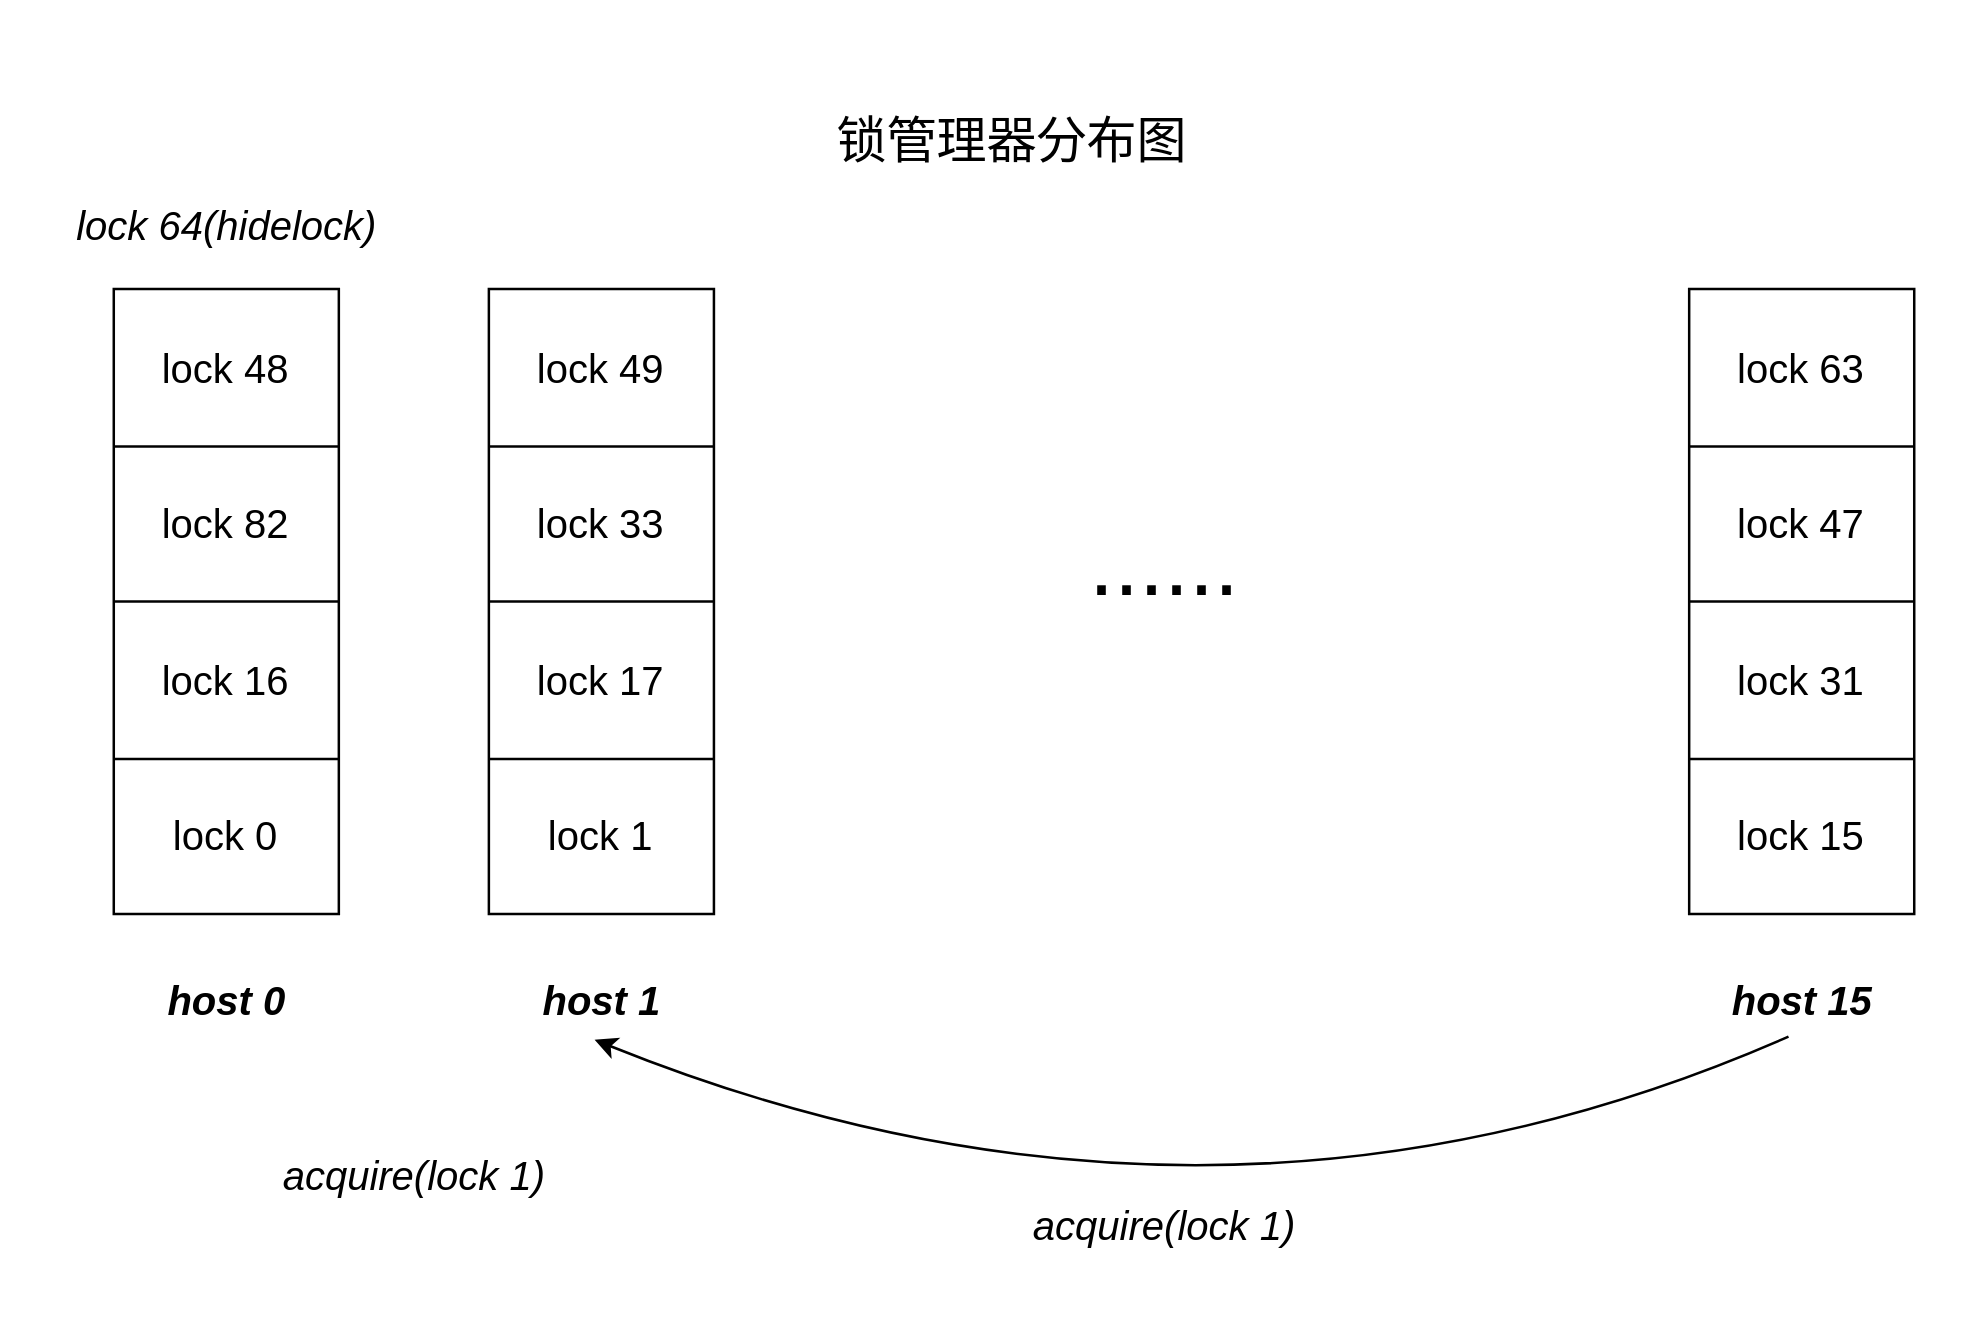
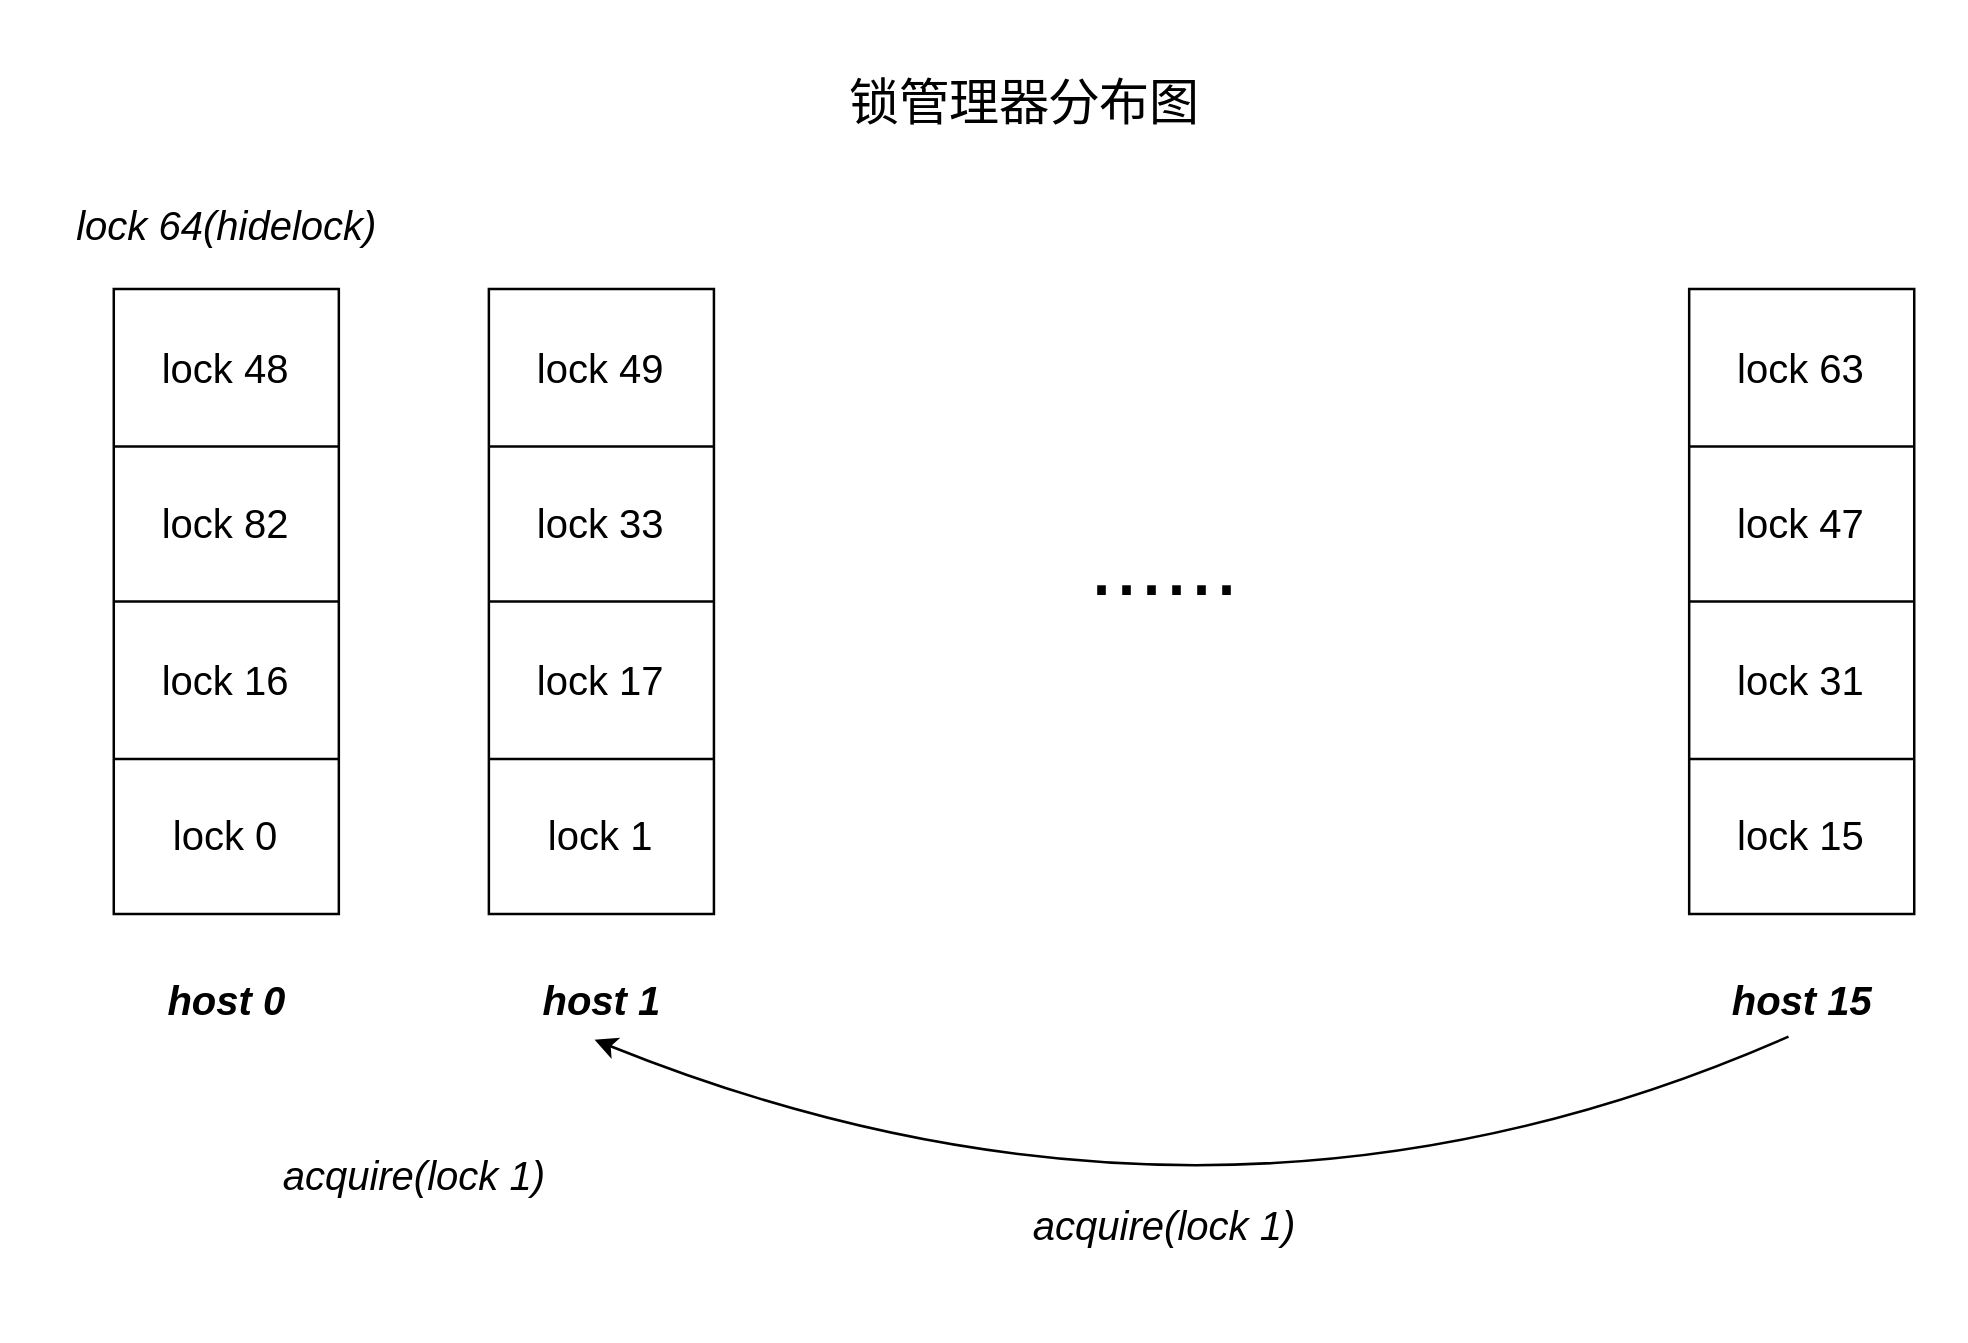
node "锁管理器分布图": moved (1011, 139) -> (1024, 101)
